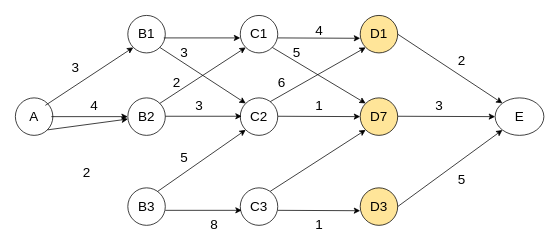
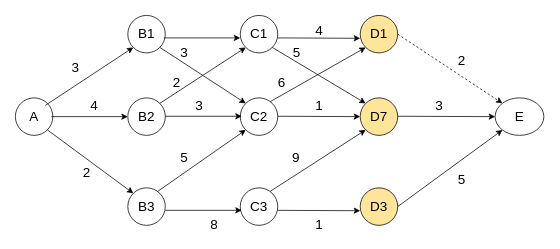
edge "D1" -> "E": style solid -> dashed
edge "A" -> "B2": now "A" -> "B3"
node "9": added
